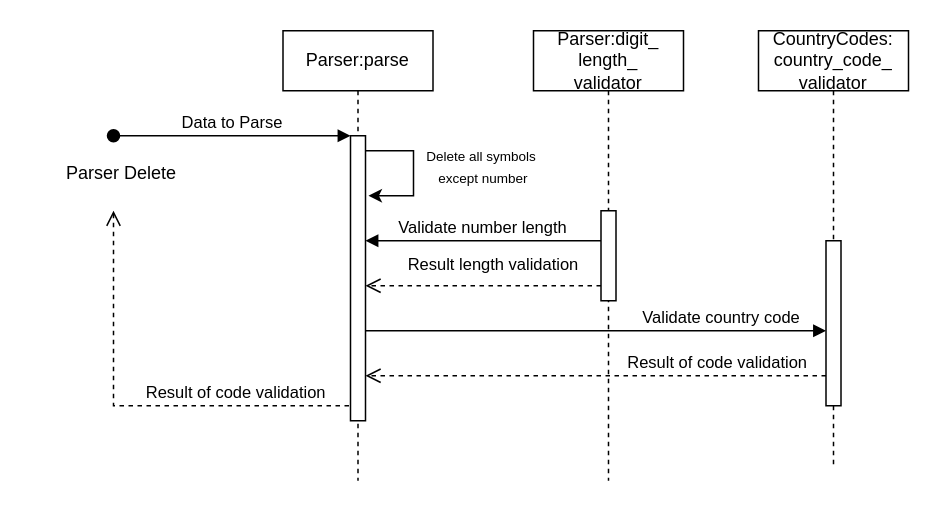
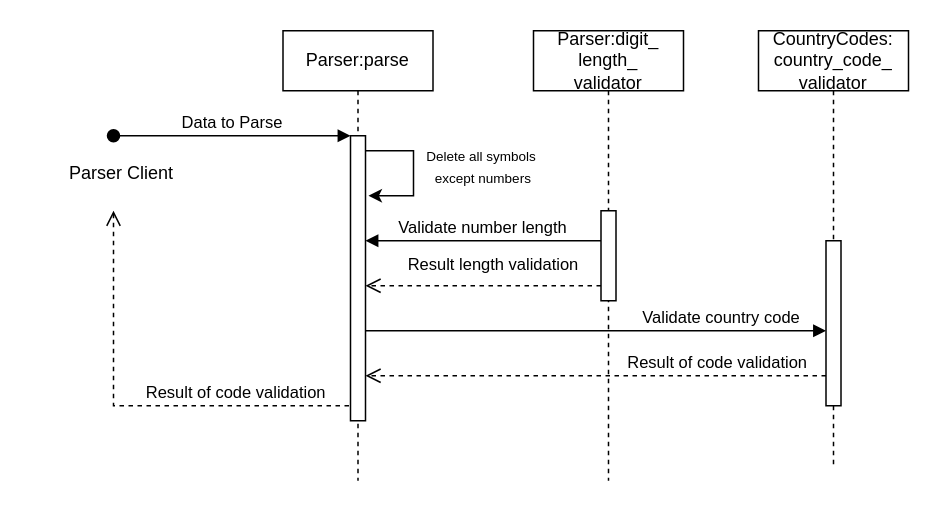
node "Delete all symbols except number": label "Delete all symbols except number" -> "Delete all symbols except numbers"
node "Parser Delete": label "Parser Delete" -> "Parser Client"
